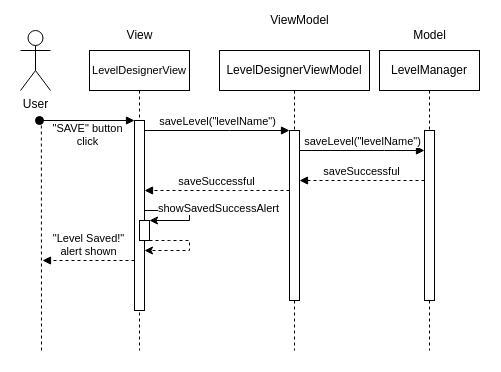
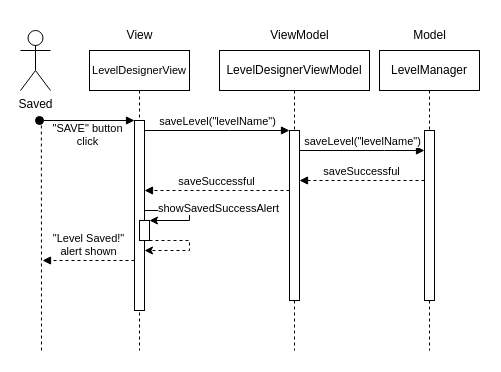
node "ViewModel": moved (300, 21) -> (300, 36)
node "User": label "User" -> "Saved"
